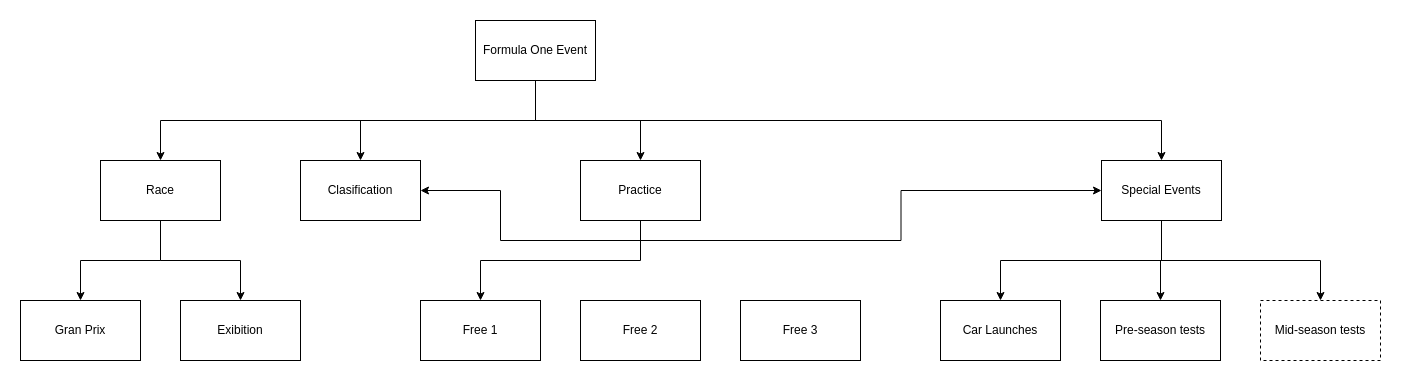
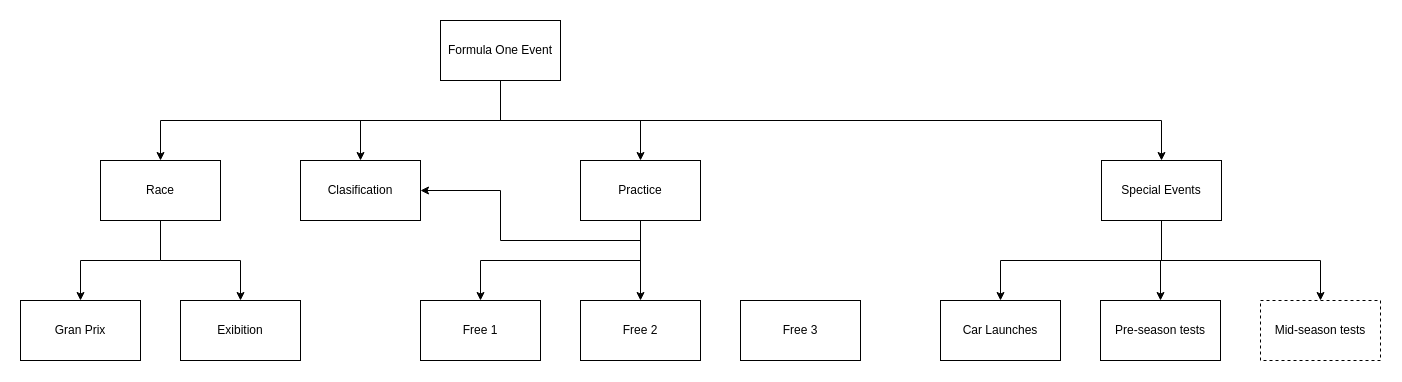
node "Formula One Event": moved (536, 51) -> (501, 51)
edge "Practice" -> "Special Events": now "Practice" -> "Free 2"
